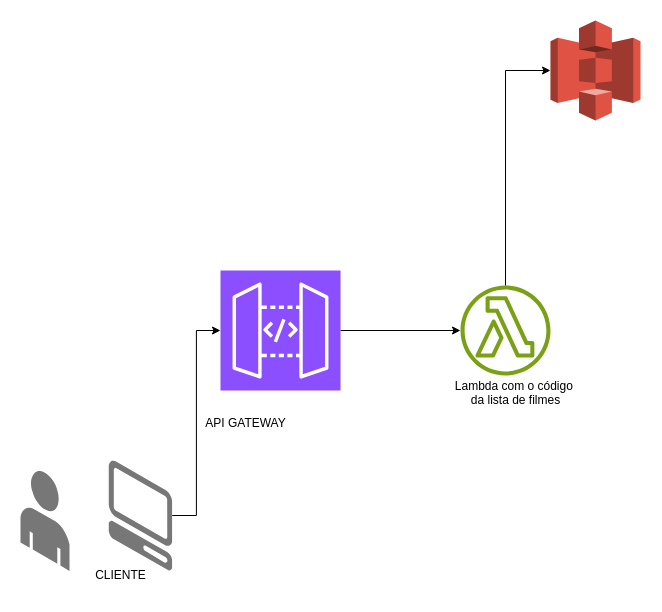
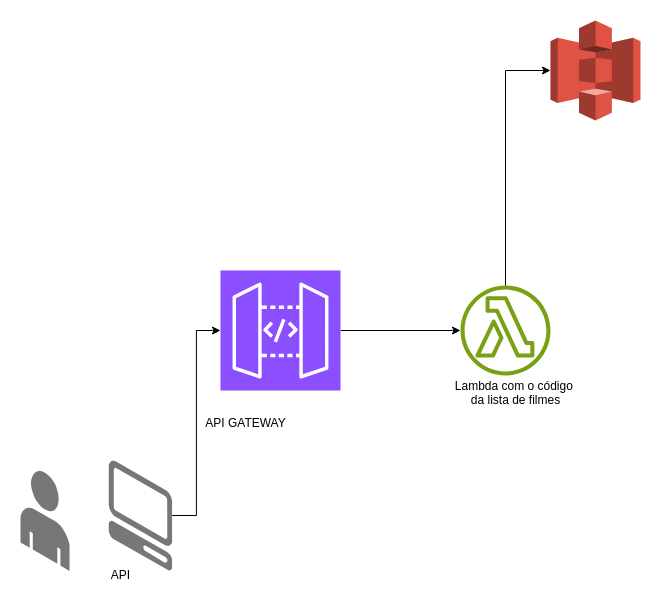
node "CLIENTE": label "CLIENTE" -> "API"
